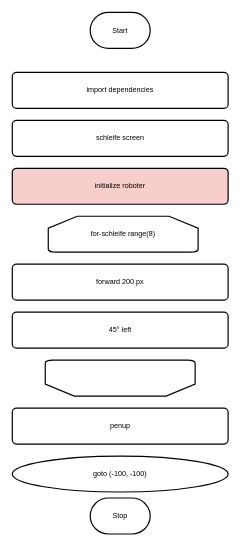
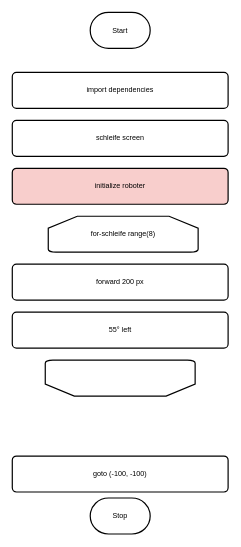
node "45° left": label "45° left" -> "55° left"
node "penup": removed
node "goto (-100, -100)": shape ellipse -> rounded rectangle
